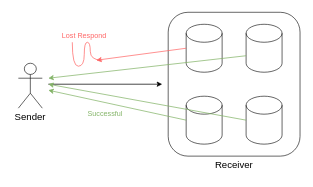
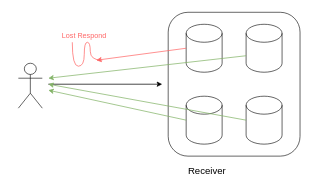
node "Successful": removed
node "Sender": removed
node "Receiver": moved (234, 165) -> (207, 171)
